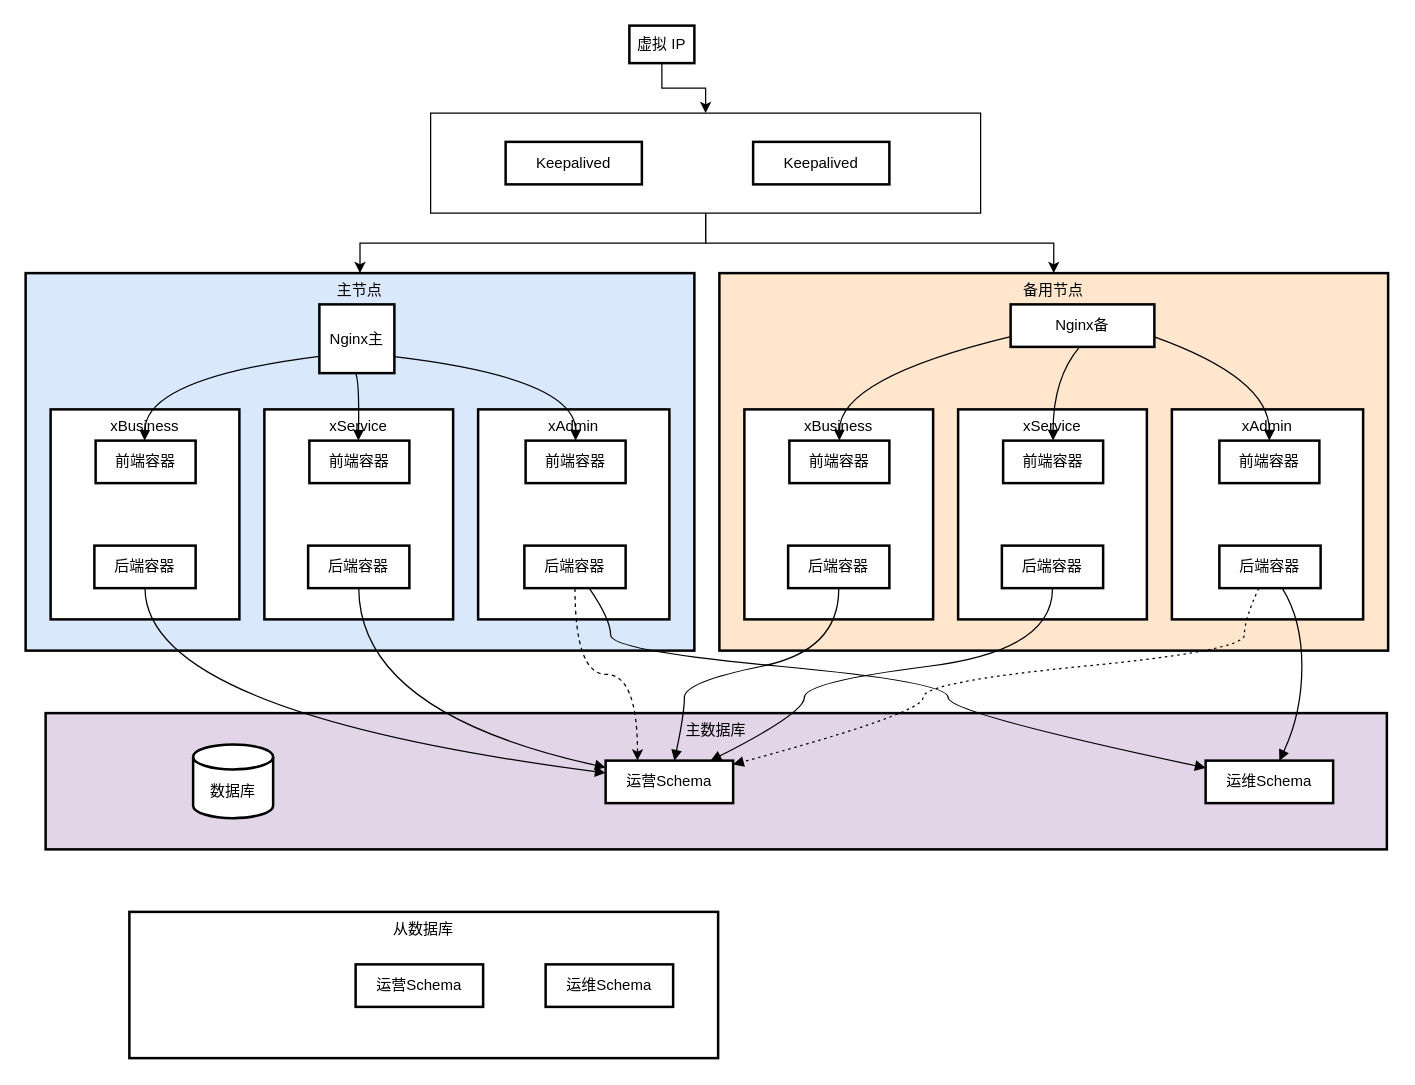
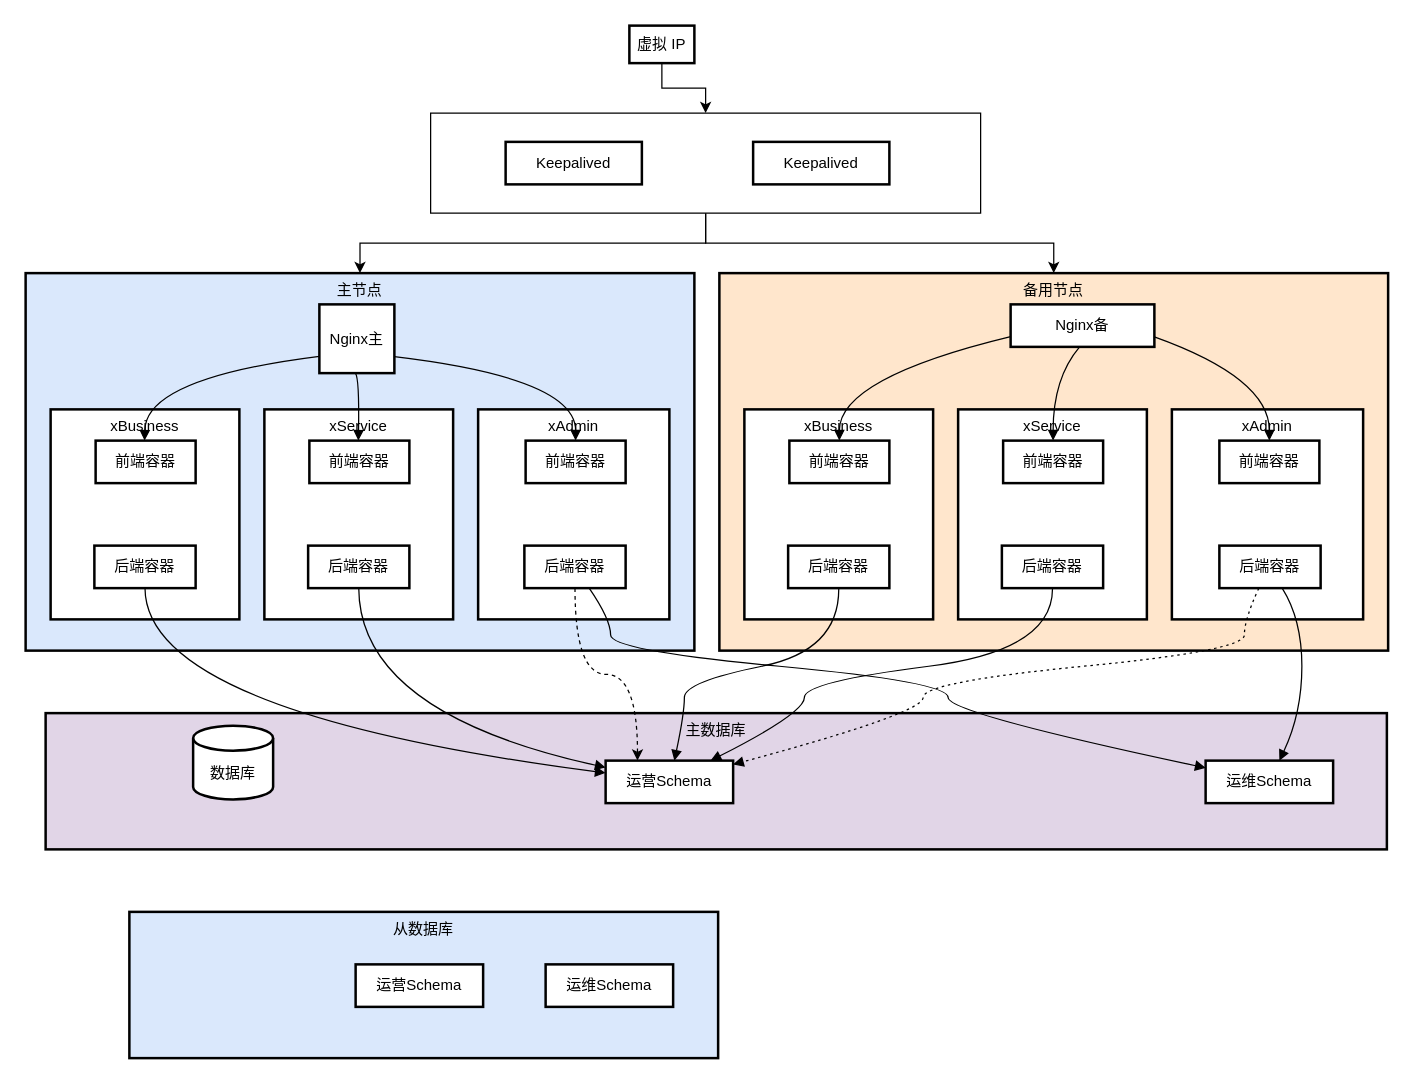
node "数据库": moved (233, 781) -> (233, 763)
node "从数据库": fillcolor #ffffff -> #dae8fc
